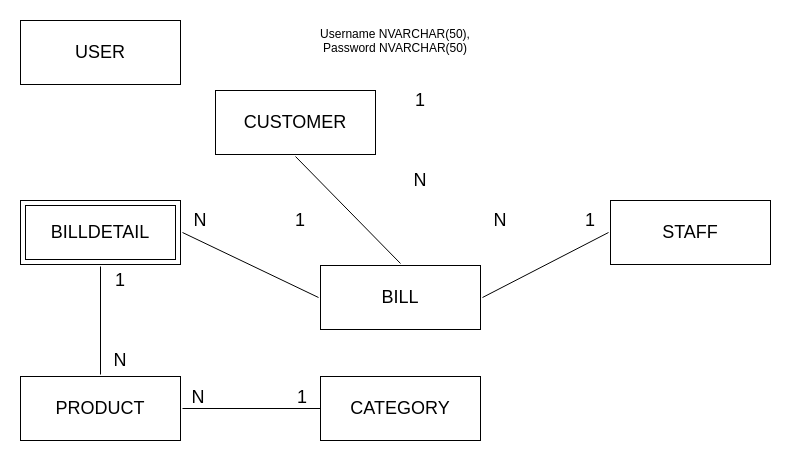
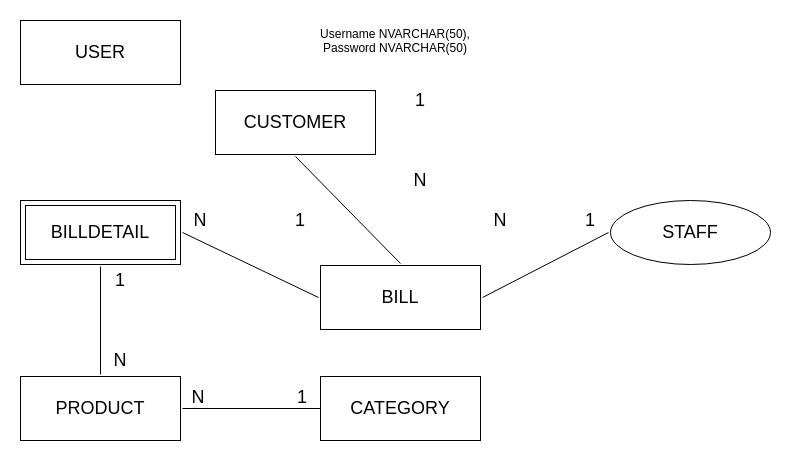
node "STAFF": shape rectangle -> ellipse
